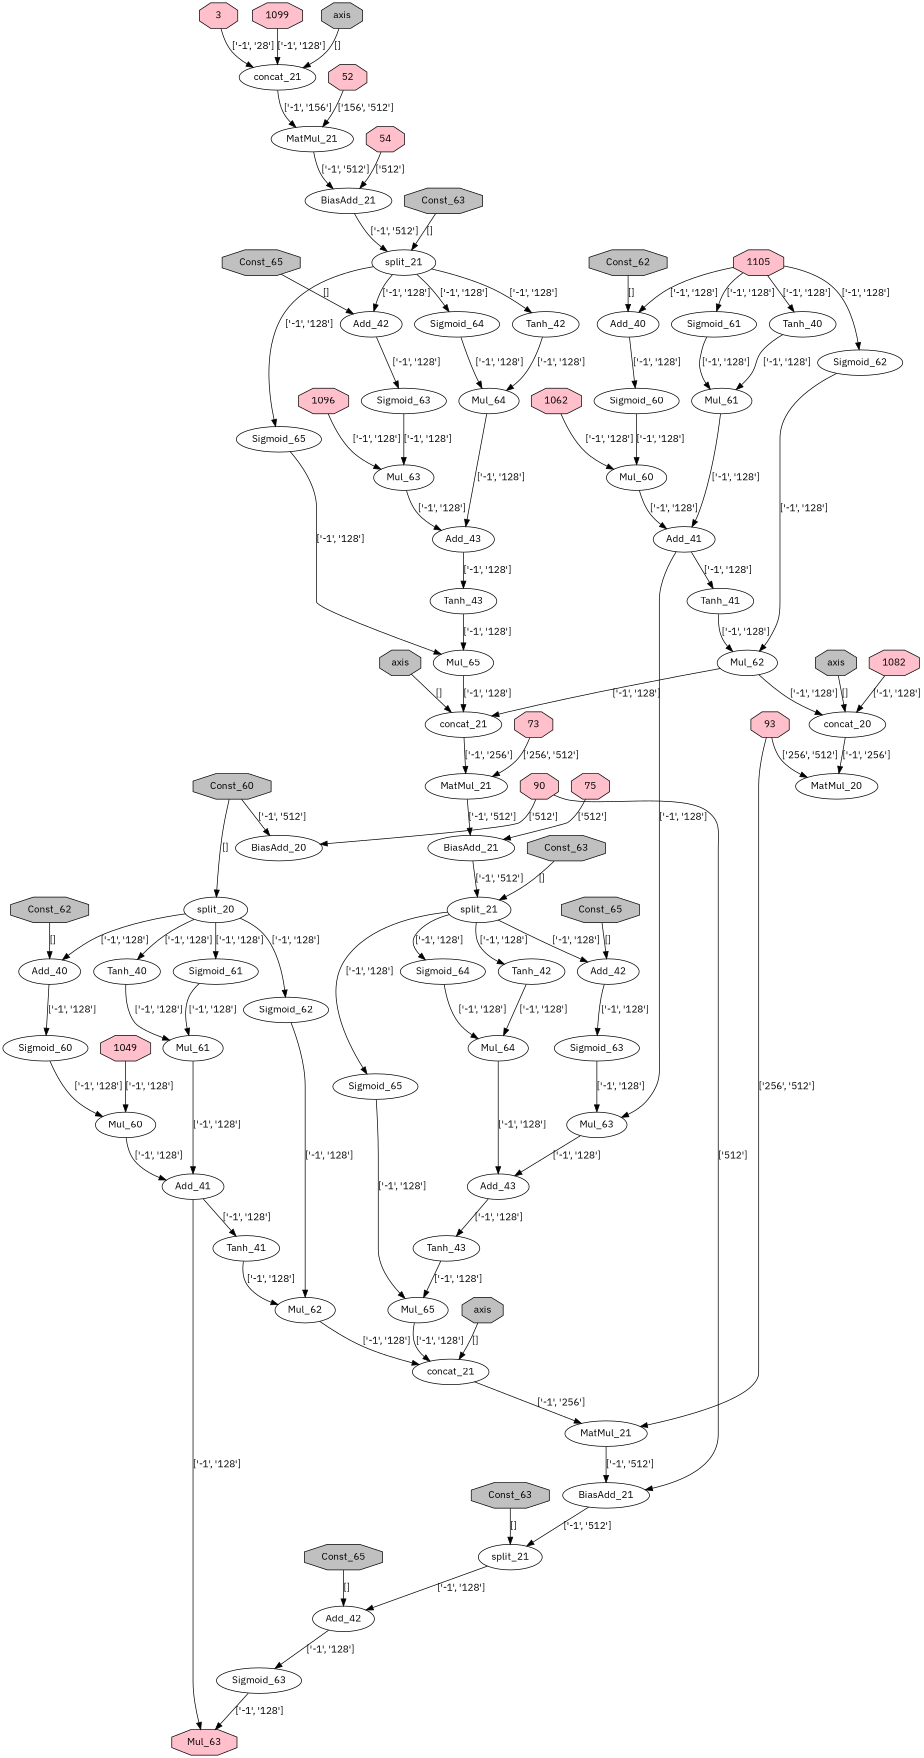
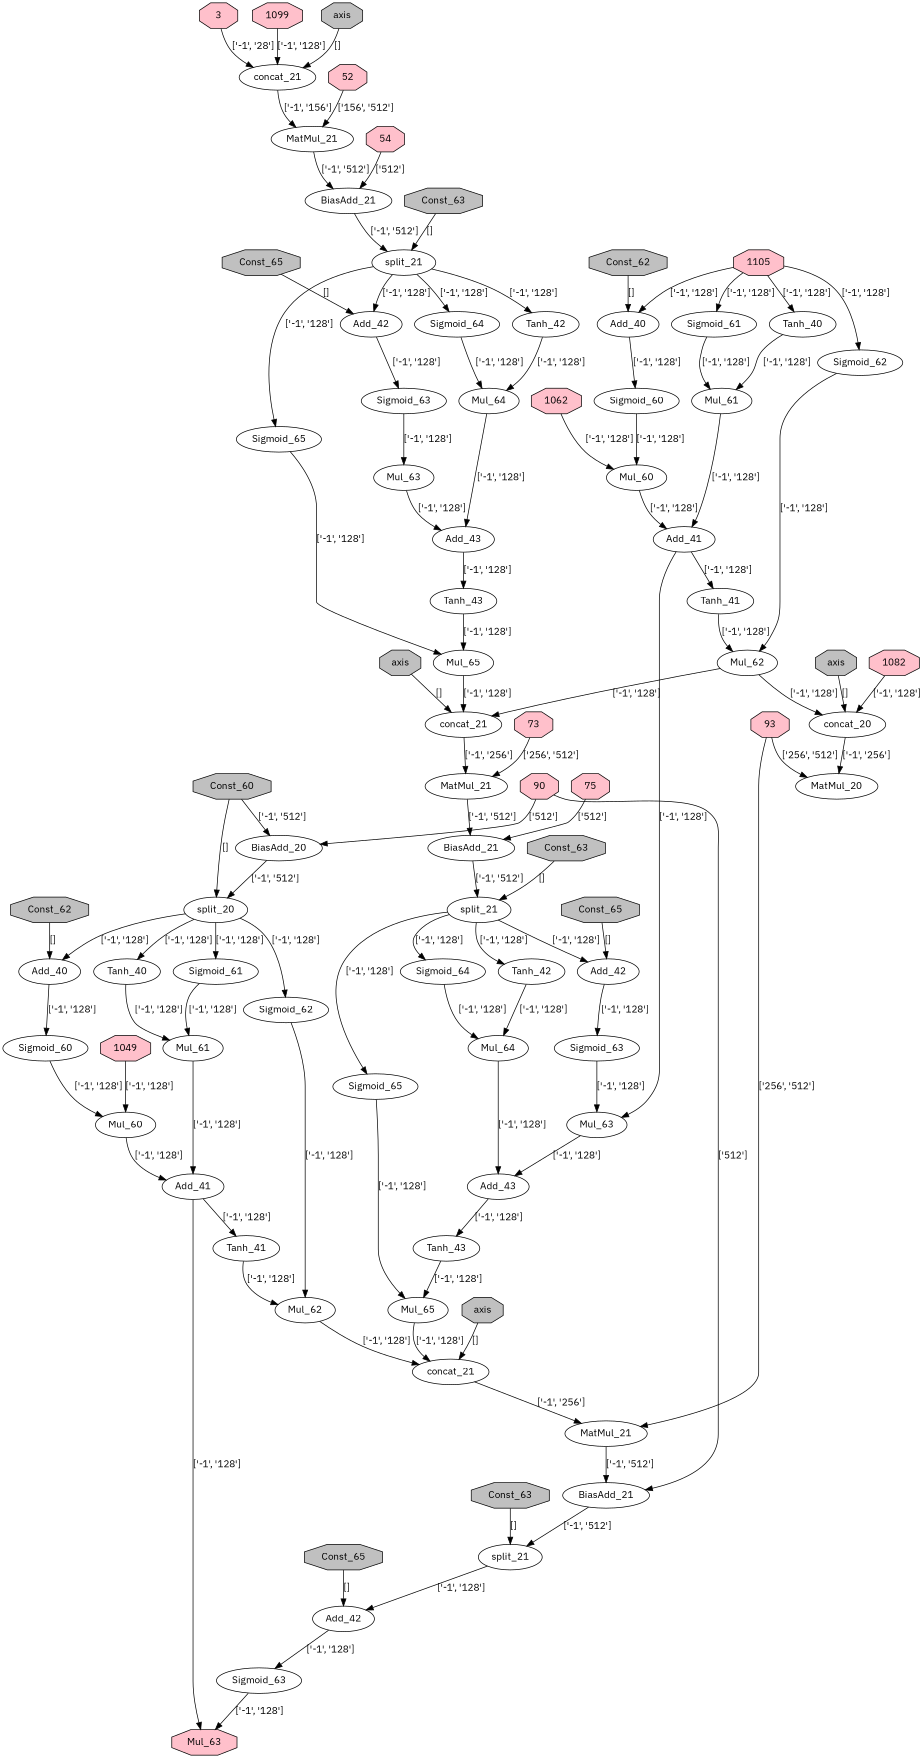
node "1096": removed
edge "BiasAdd_20" -> "split_20": added, label "['-1', '512']"
